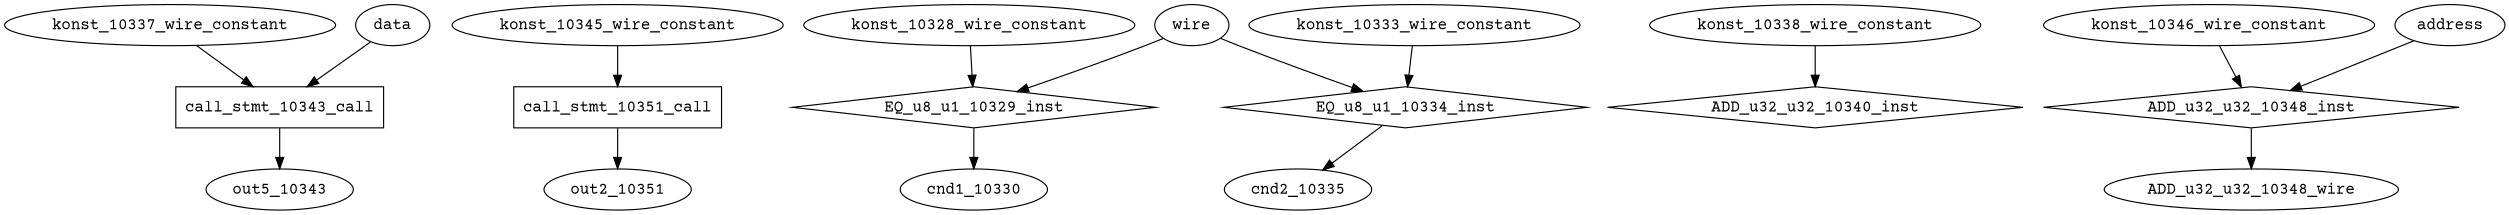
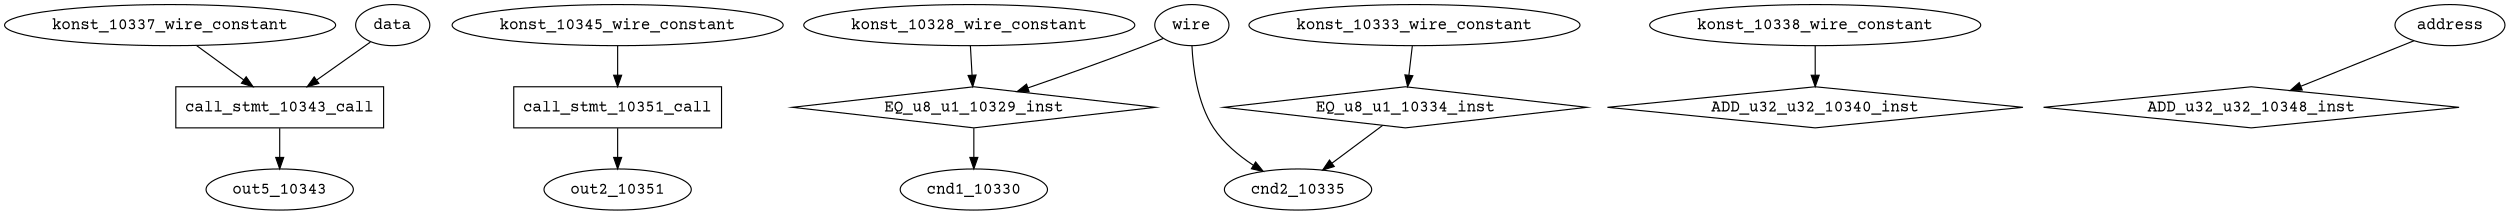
node "konst_10346_wire_constant": removed
edge "wire" -> "EQ_u8_u1_10334_inst": now "wire" -> "cnd2_10335"
node "ADD_u32_u32_10348_wire": removed
